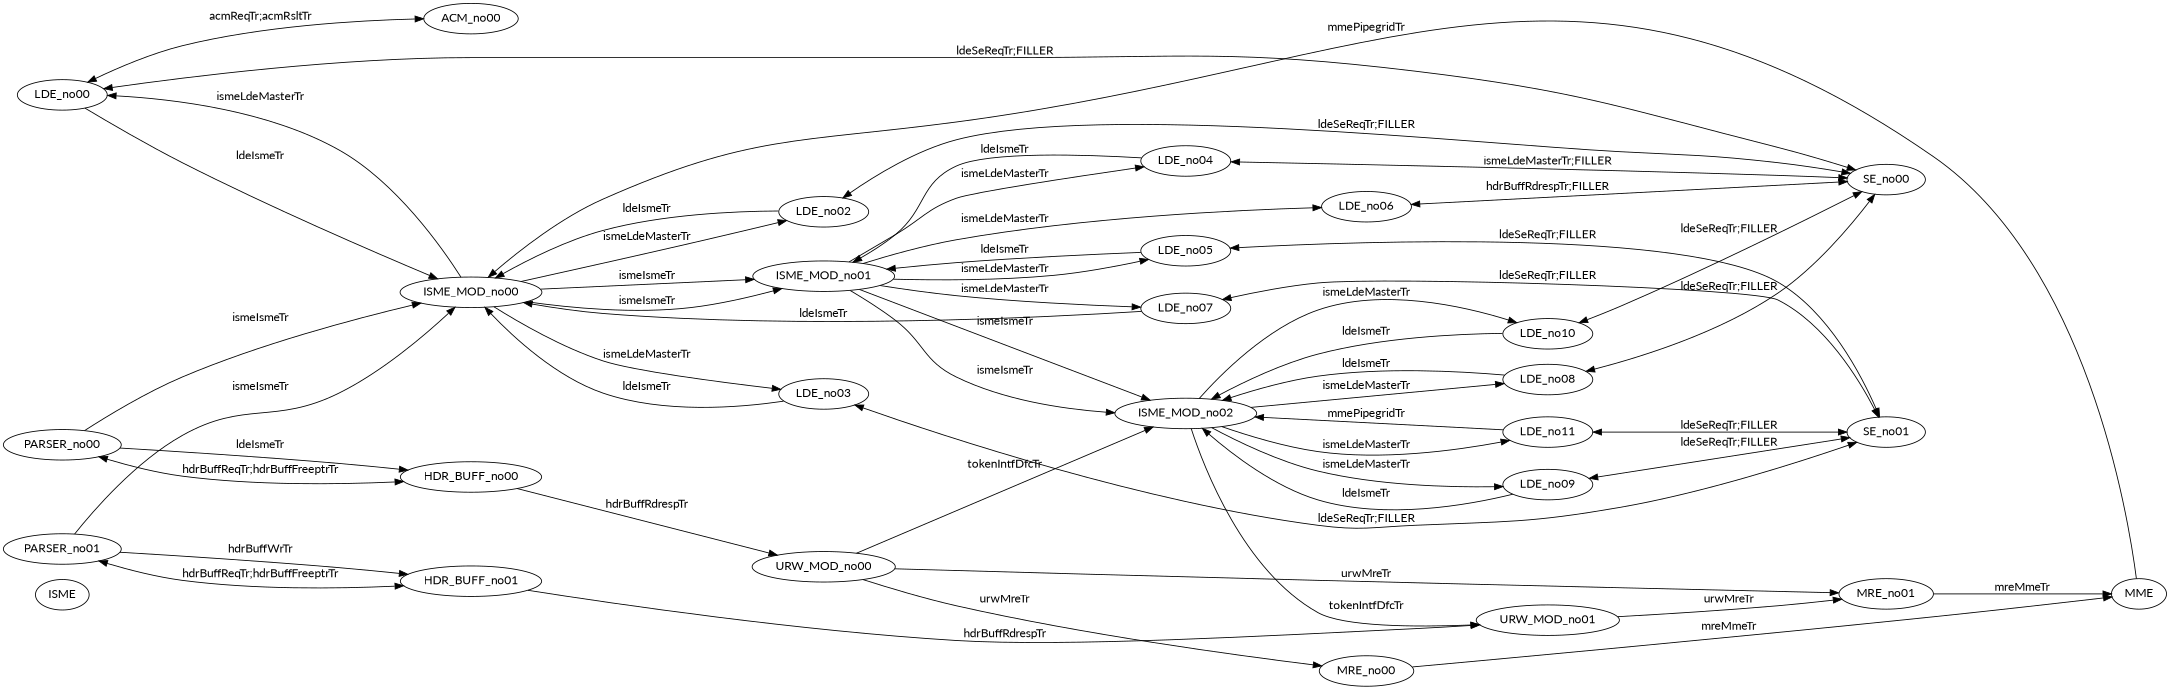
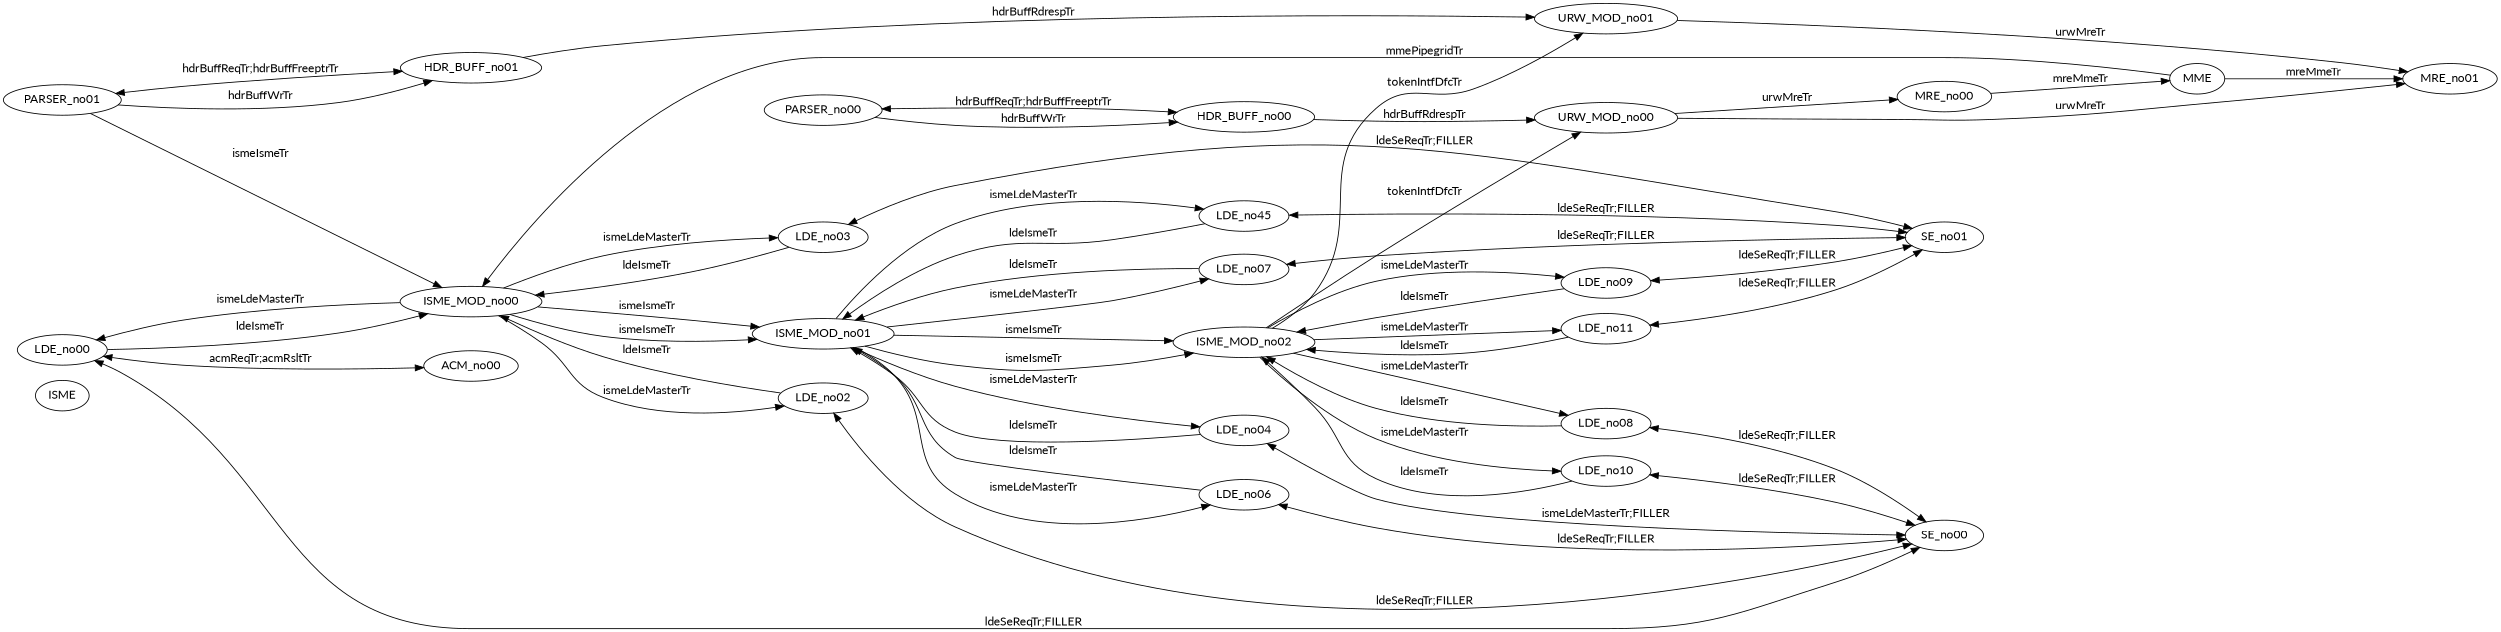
edge "SE_no00" -- "LDE_no06": label "hdrBuffRdrespTr;FILLER" -> "ldeSeReqTr;FILLER"
node "LDE_no05": label "LDE_no05" -> "LDE_no45"
edge "LDE_no07" -> "ISME_MOD_no00": now "LDE_no07" -> "ISME_MOD_no01"
edge "PARSER_no00" -> "ISME_MOD_no00": removed, label "ismeIsmeTr"
edge "LDE_no11" -> "ISME_MOD_no02": label "mmePipegridTr" -> "ldeIsmeTr"
edge "PARSER_no00" -> "HDR_BUFF_no00": label "ldeIsmeTr" -> "hdrBuffWrTr"
edge "LDE_no06" -> "ISME_MOD_no01": added, label "ldeIsmeTr"
edge "URW_MOD_no00" -> "ISME_MOD_no02": reversed
edge "MRE_no01" -> "MME": reversed
